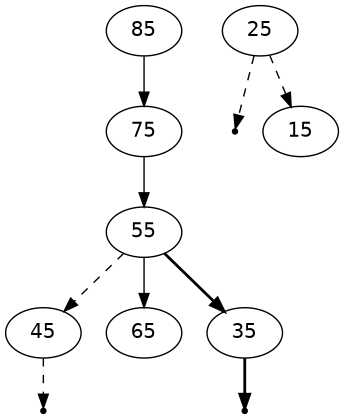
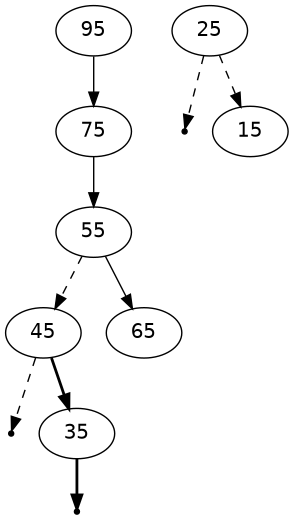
node "85": label "85" -> "95"
edge "55" -> "35": now "45" -> "35"
